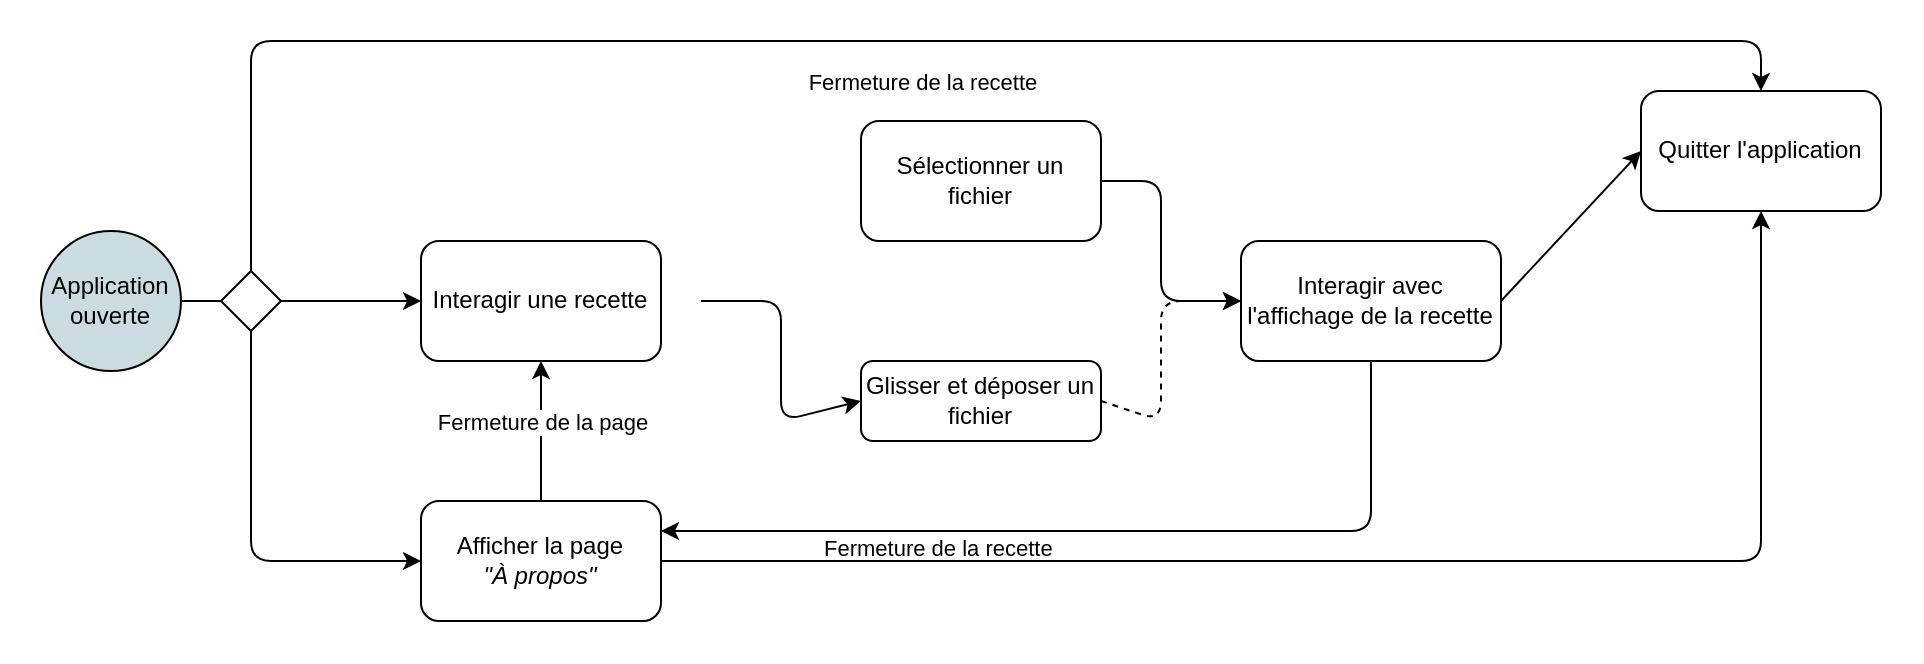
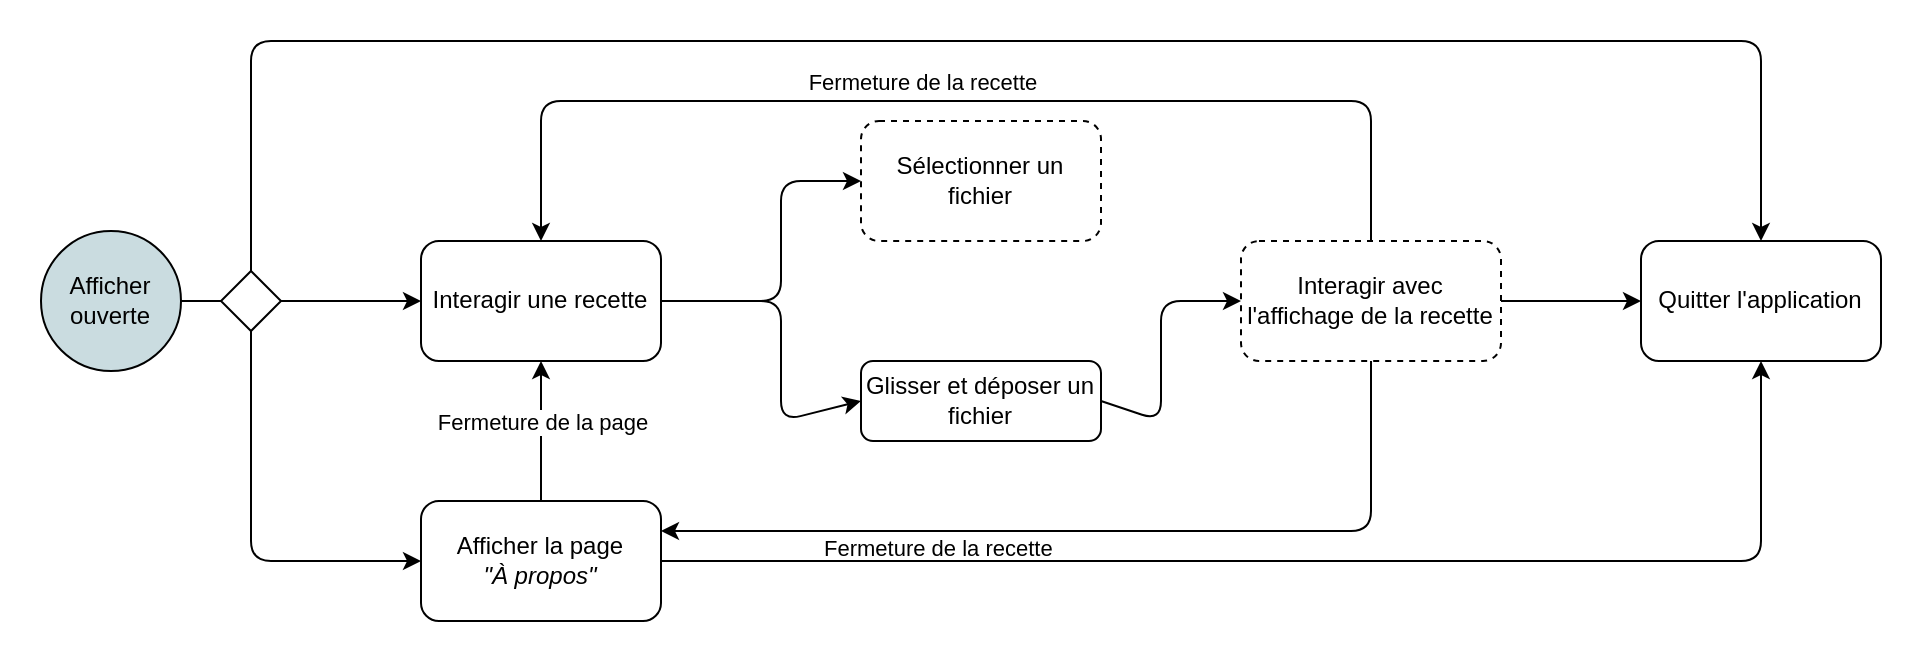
edge "Interagir avec l'affichage de la recette" -> "Interagir une recette": added
node "Quitter l'application": moved (1761, 151) -> (1761, 301)
node "Sélectionner un fichier": style solid -> dashed
edge "Interagir une recette" -> "Sélectionner un fichier": added
edge "Sélectionner un fichier" -> "Interagir avec l'affichage de la recette": removed
node "Application ouverte": label "Application ouverte" -> "Afficher ouverte"
node "Interagir avec l'affichage de la recette": style solid -> dashed
edge "Glisser et déposer un fichier" -> "Interagir avec l'affichage de la recette": style dashed -> solid
